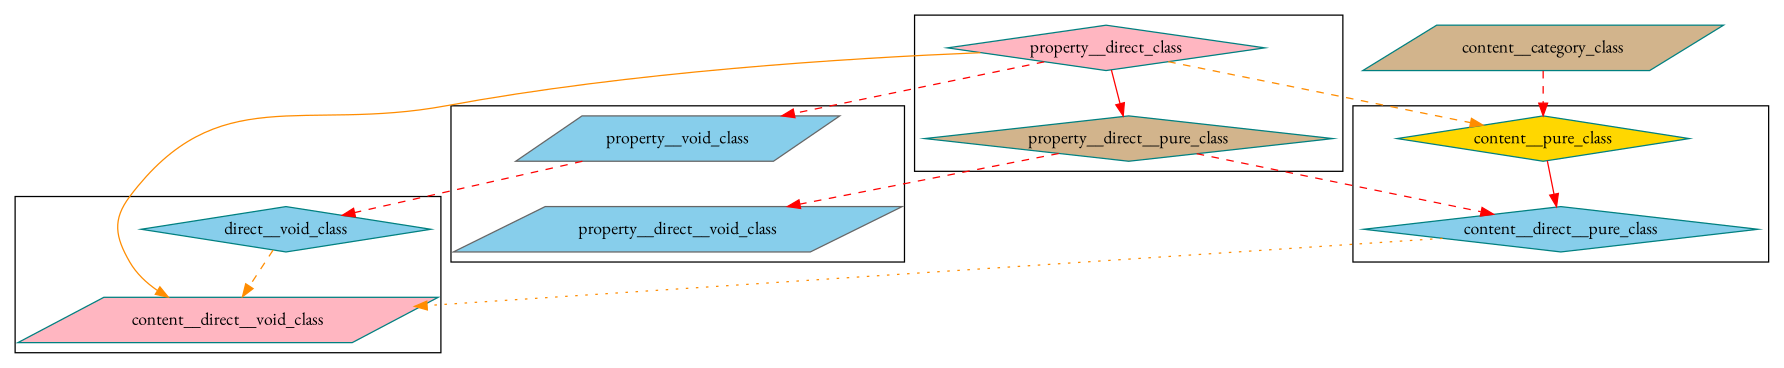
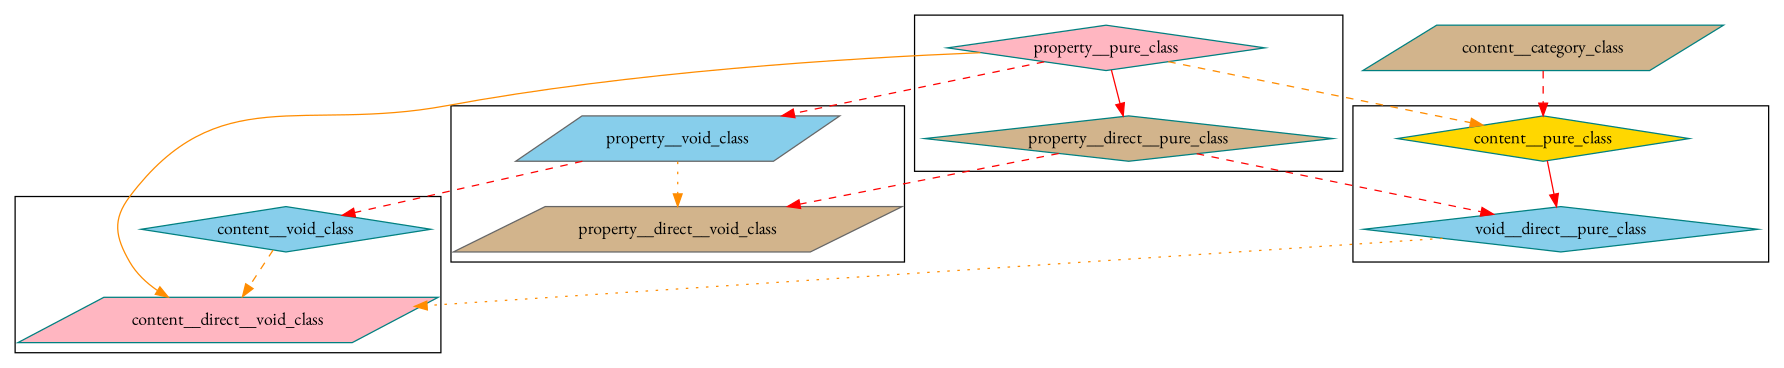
node "property__direct_class": label "property__direct_class" -> "property__pure_class"
edge "property__void_class" -> "property__direct__void_class": added
node "direct__void_class": label "direct__void_class" -> "content__void_class"
node "property__direct__void_class": fillcolor skyblue -> tan
node "content__direct__pure_class": label "content__direct__pure_class" -> "void__direct__pure_class"
